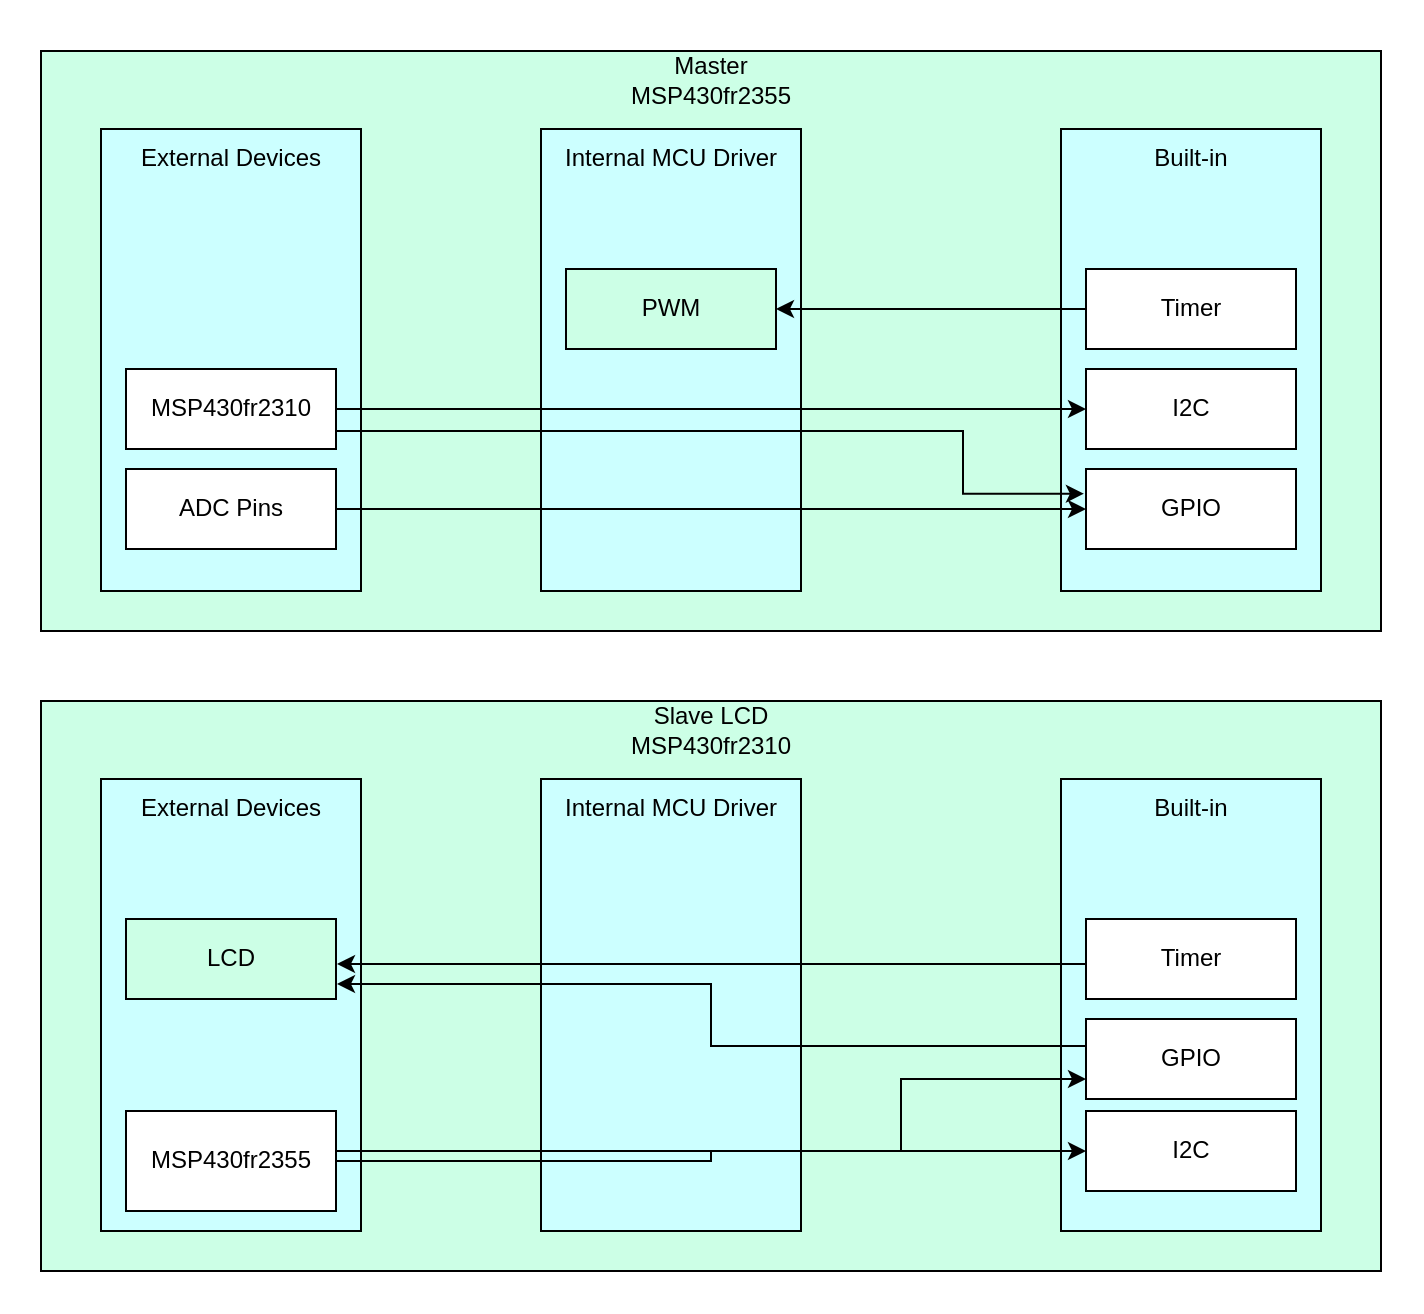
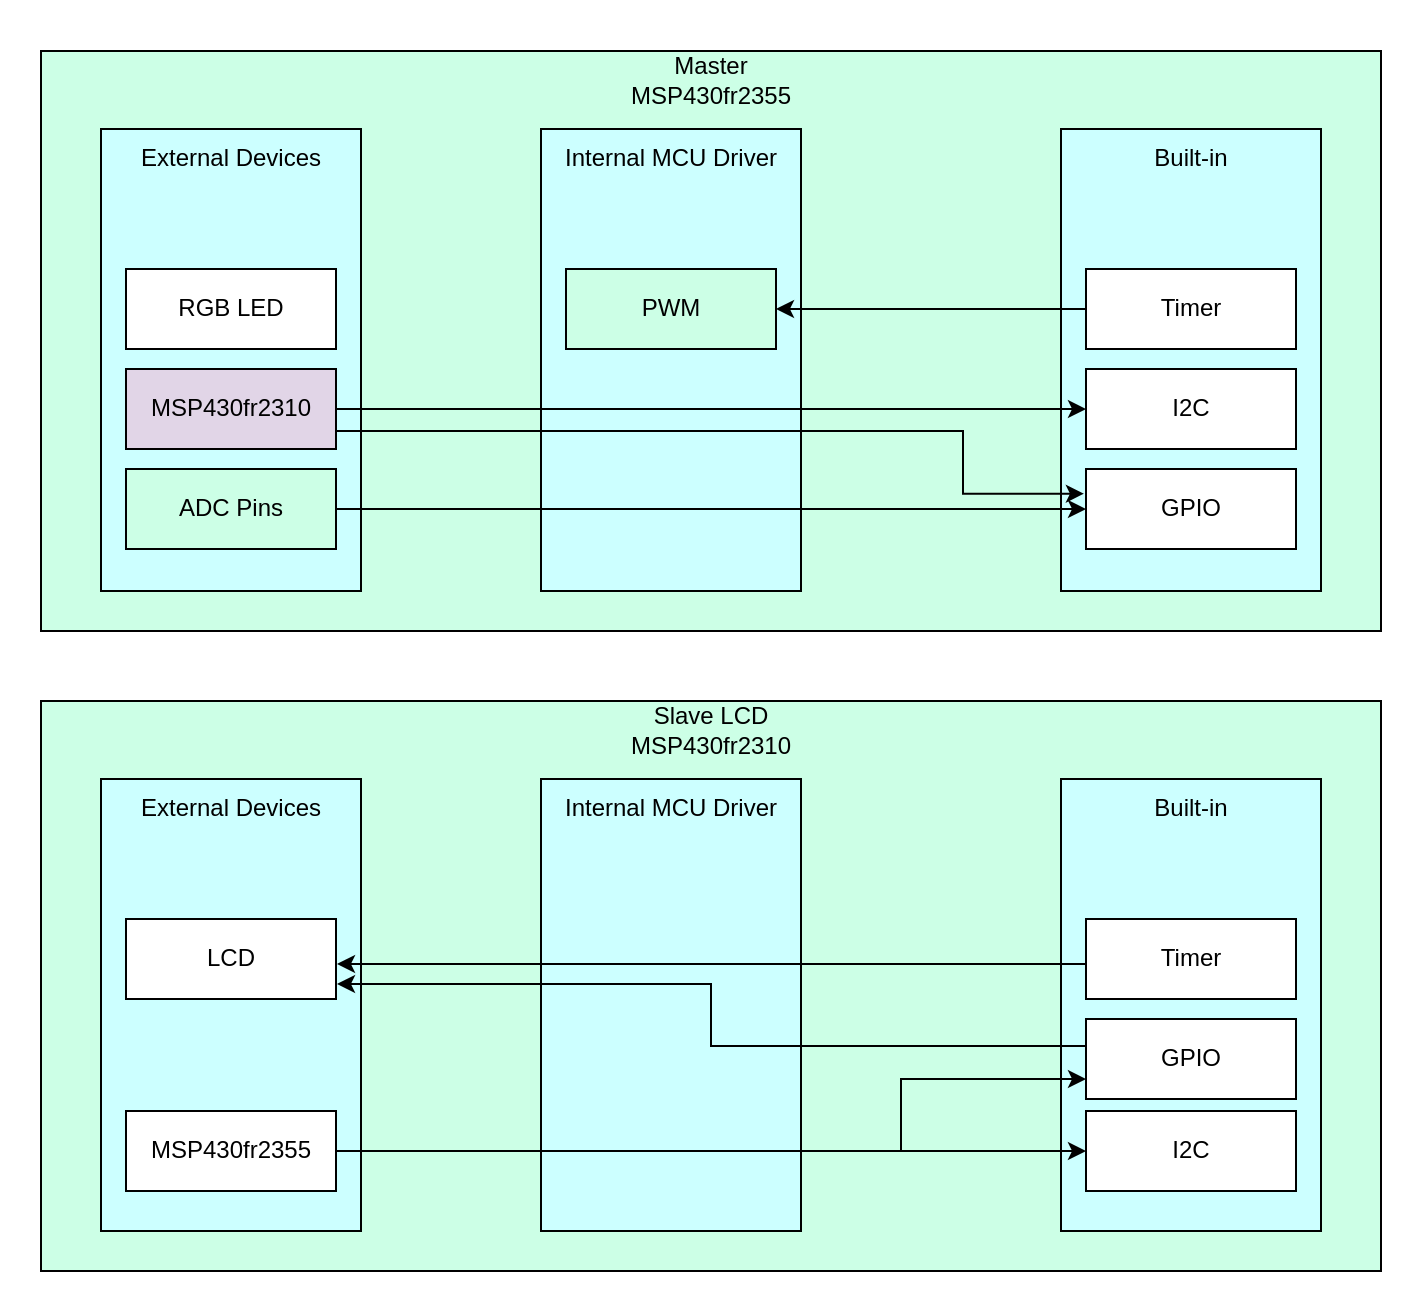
node "RGB LED": added
node "MSP430fr2310": fillcolor #ffffff -> #e1d5e7
node "ADC Pins": fillcolor #ffffff -> #ccffe6
node "LCD": fillcolor #ccffe6 -> #ffffff
node "MSP430fr2355": size 210x100 -> 210x80
